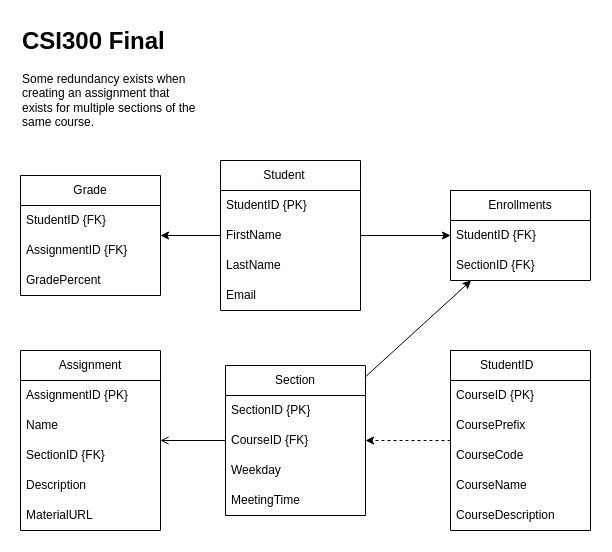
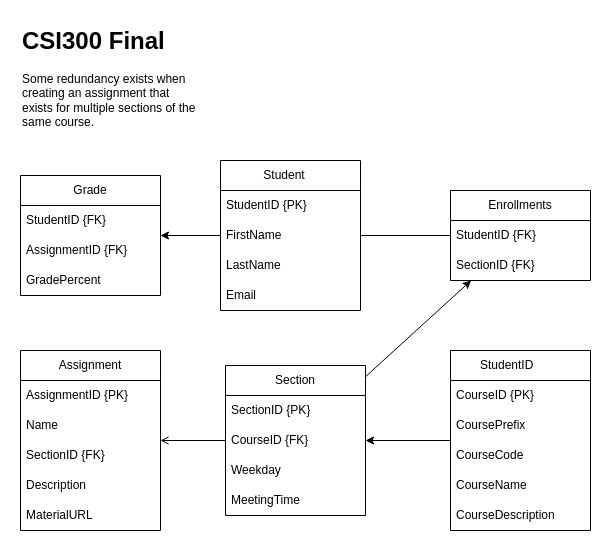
edge "Student" -> "Enrollments": arrowhead classic -> none
edge "StudentID" -> "Section": style dashed -> solid
